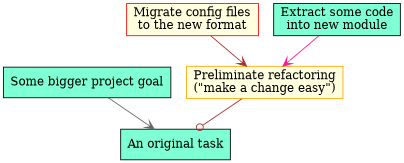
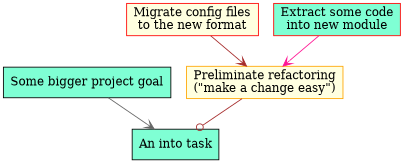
node "Extract some code into new module": color black -> red
node "An original task": label "An original task" -> "An into task"
